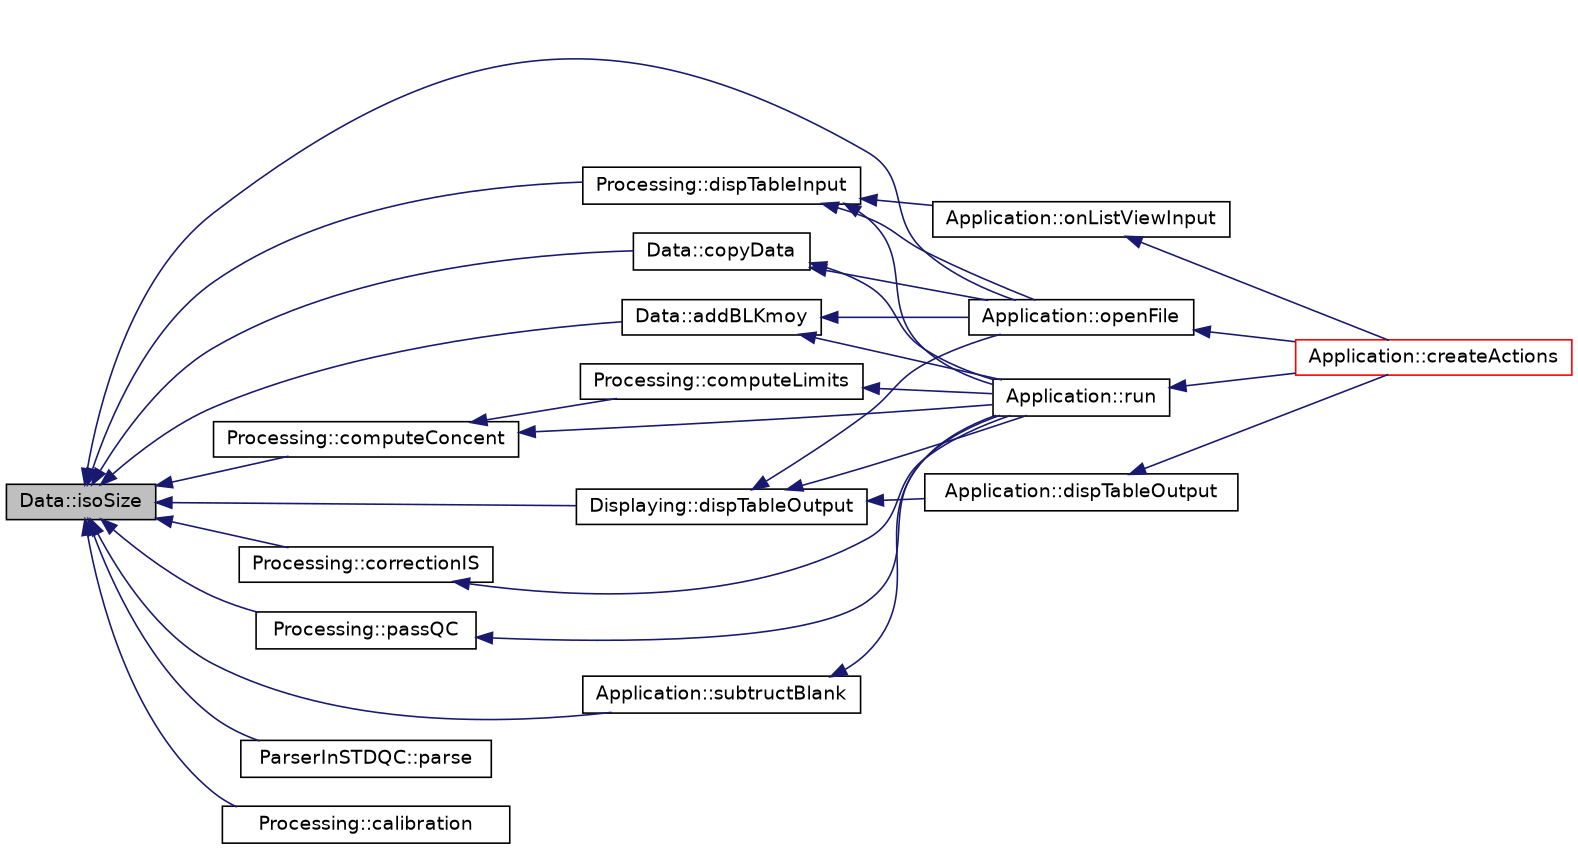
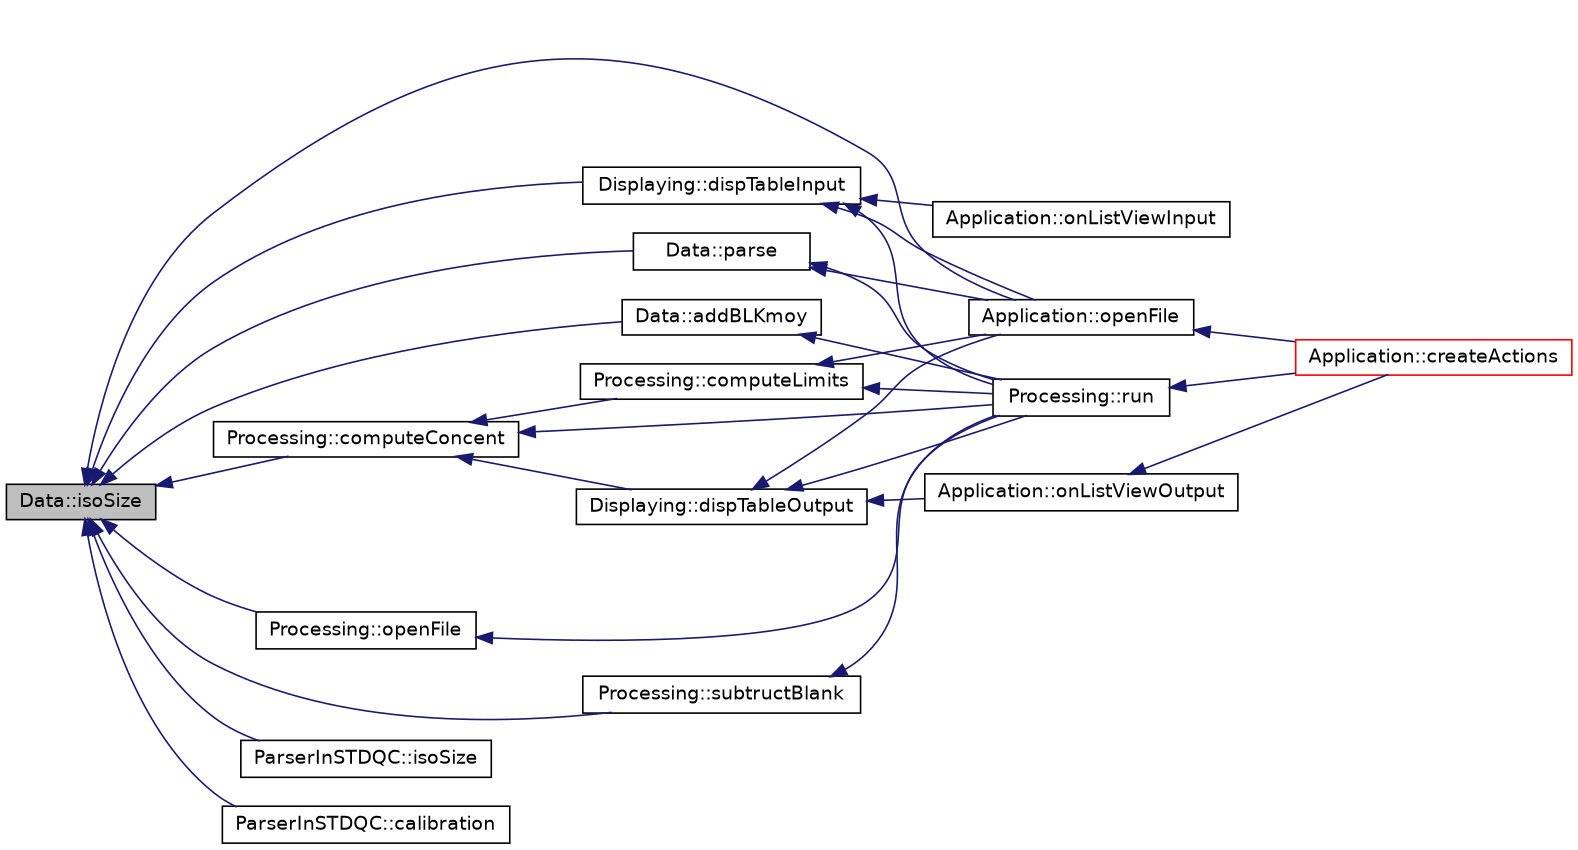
node "Processing::dispTableInput": label "Processing::dispTableInput" -> "Displaying::dispTableInput"
node "Data::copyData": label "Data::copyData" -> "Data::parse"
edge "Application::createActions" -> "Application::onListViewInput": removed
edge "Application::openFile" -> "Data::addBLKmoy": now "Application::openFile" -> "Processing::computeLimits"
node "Application::run": label "Application::run" -> "Processing::run"
node "Application::dispTableOutput": label "Application::dispTableOutput" -> "Application::onListViewOutput"
edge "Displaying::dispTableOutput" -> "Data::isoSize": now "Displaying::dispTableOutput" -> "Processing::computeConcent"
node "Processing::correctionIS": removed
node "Processing::passQC": label "Processing::passQC" -> "Processing::openFile"
node "Application::subtructBlank": label "Application::subtructBlank" -> "Processing::subtructBlank"
node "ParserInSTDQC::parse": label "ParserInSTDQC::parse" -> "ParserInSTDQC::isoSize"
node "Processing::calibration": label "Processing::calibration" -> "ParserInSTDQC::calibration"
